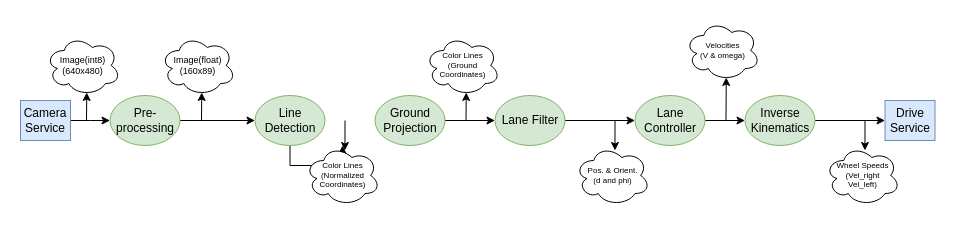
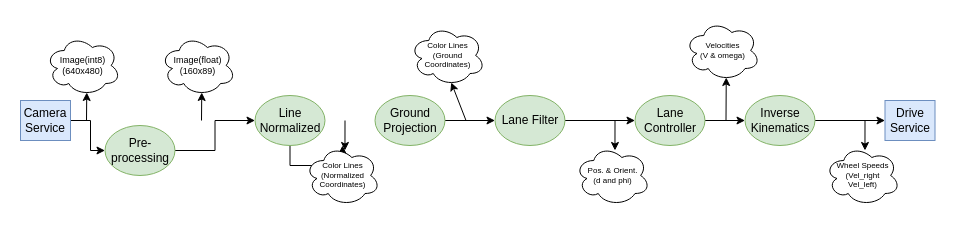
node "Color Lines(GroundCoordinates)": moved (463, 66) -> (448, 56)
node "Pre- processing": moved (145, 121) -> (140, 151)
node "Line Detection": label "Line Detection" -> "Line Normalized"
